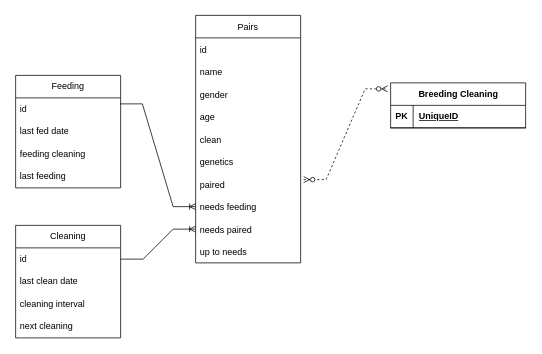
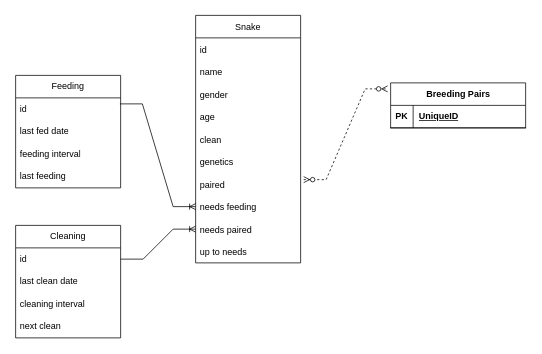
node "Pairs": label "Pairs" -> "Snake"
node "Breeding Cleaning": label "Breeding Cleaning" -> "Breeding Pairs"
node "feeding cleaning": label "feeding cleaning" -> "feeding interval"
node "next cleaning": label "next cleaning" -> "next clean"
